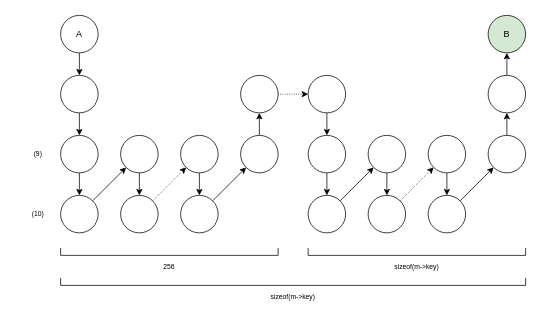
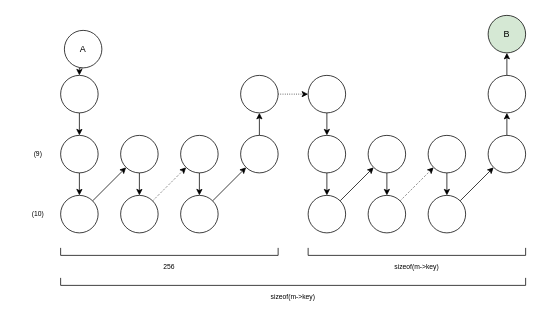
node "A": moved (79, 34) -> (83, 49)
